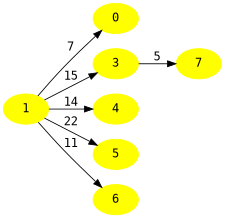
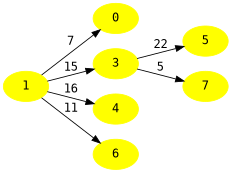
edge "1" -> "4": label "14" -> "16"
edge "1" -> "5": now "3" -> "5"
